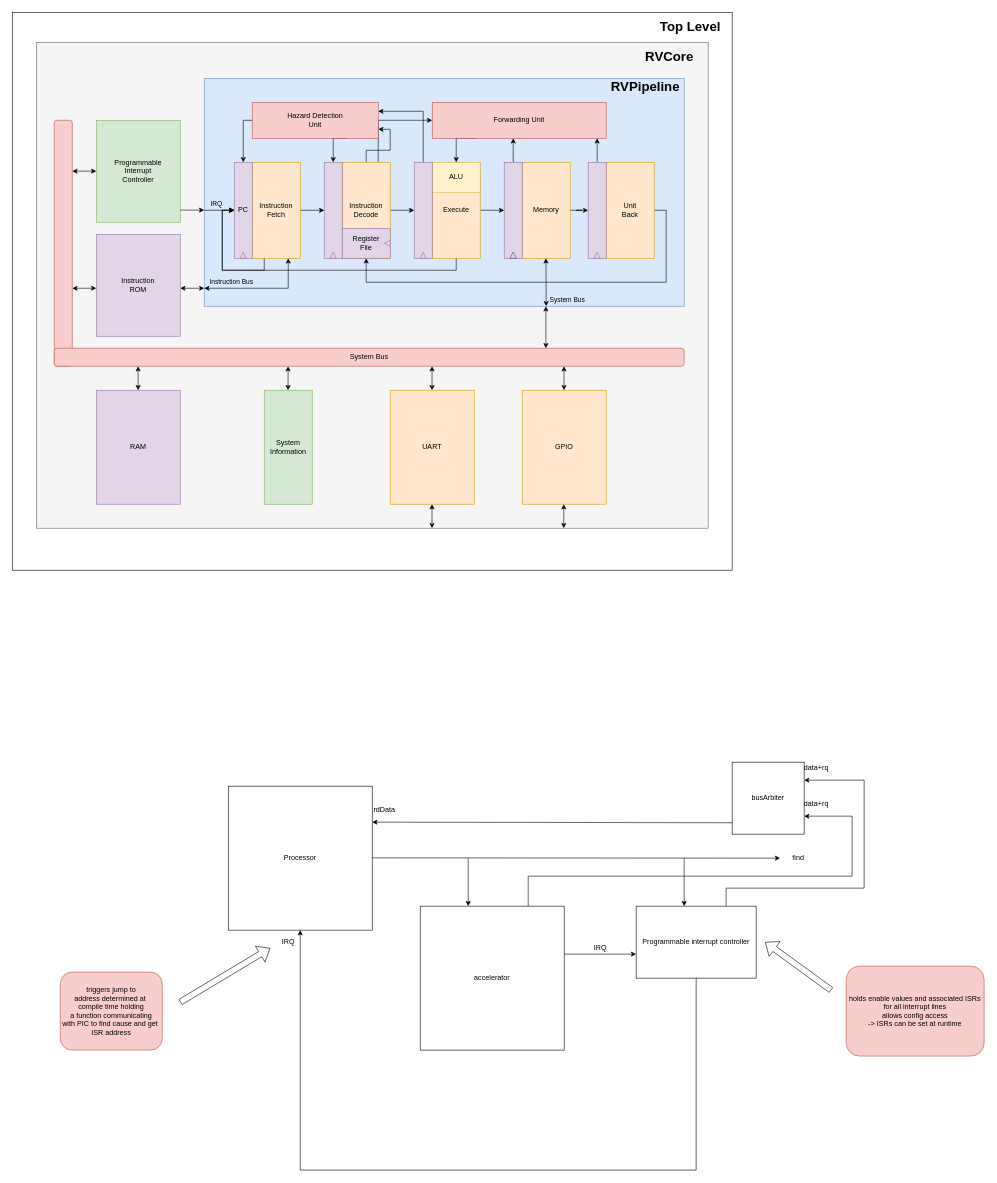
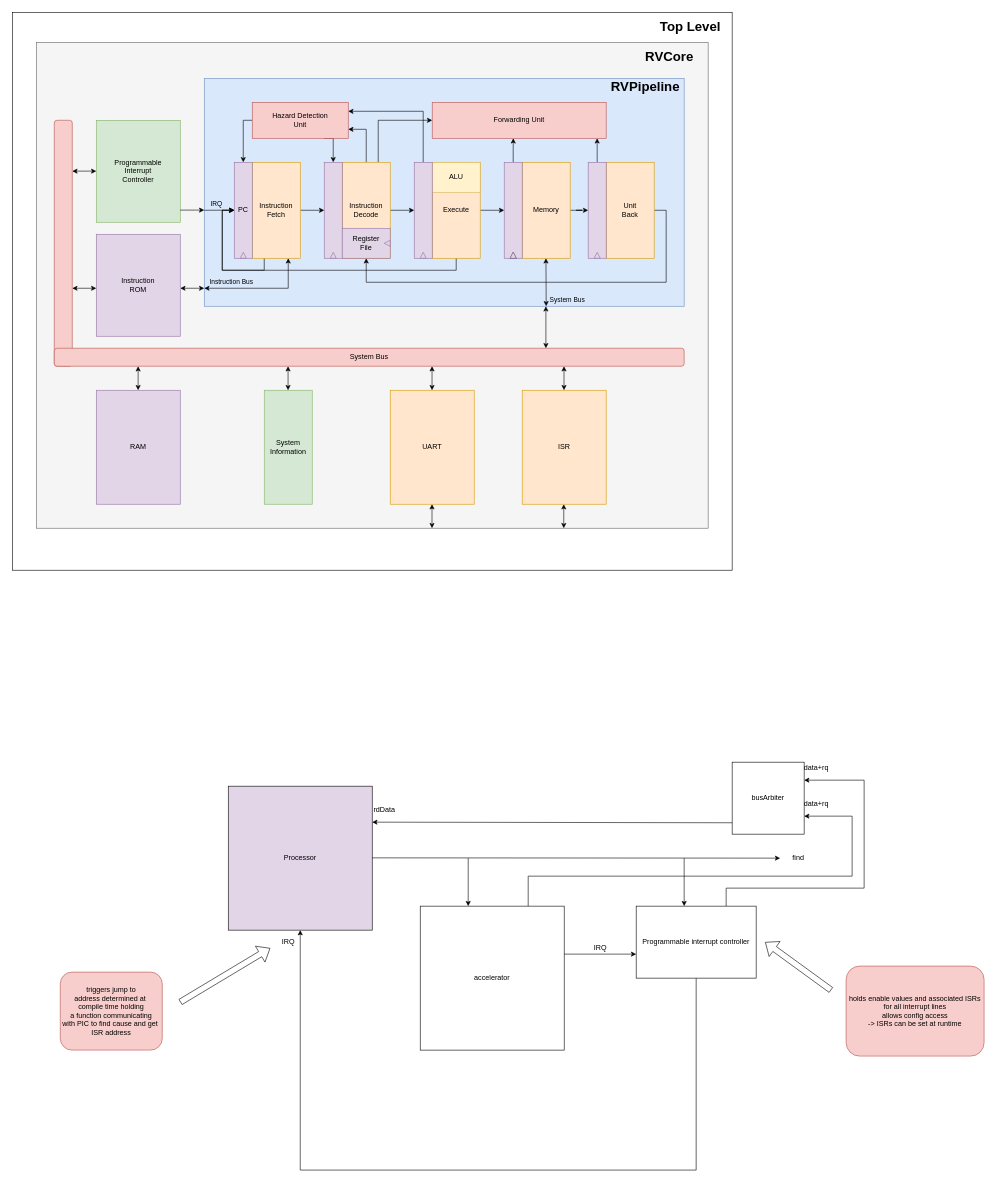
node "Hazard Detection Unit": size 126x36 -> 96x36
edge "Forwarding Unit" -> "ALU": removed
node "GPIO": label "GPIO" -> "ISR"
node "Processor": fillcolor #ffffff -> #e1d5e7
